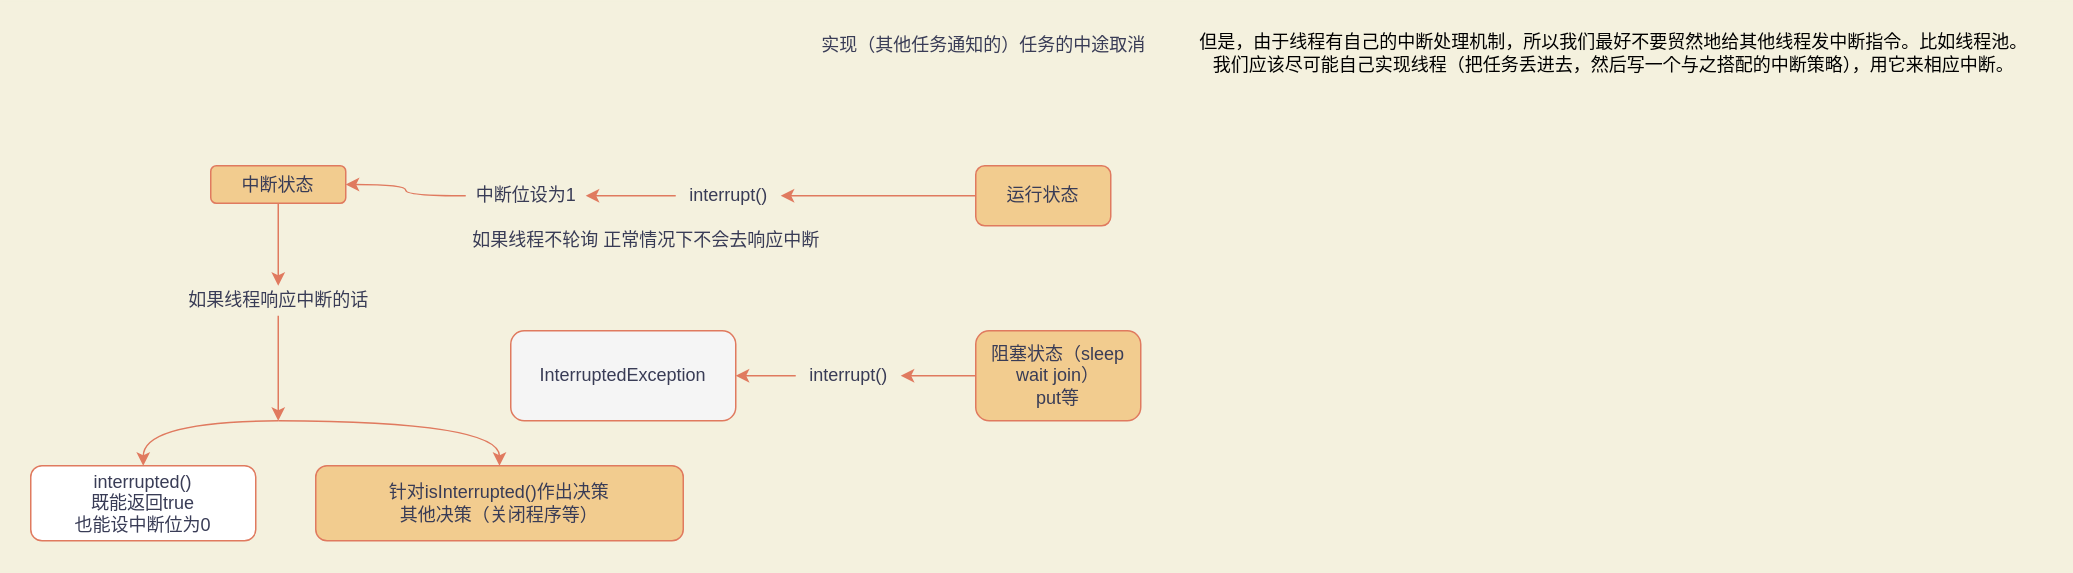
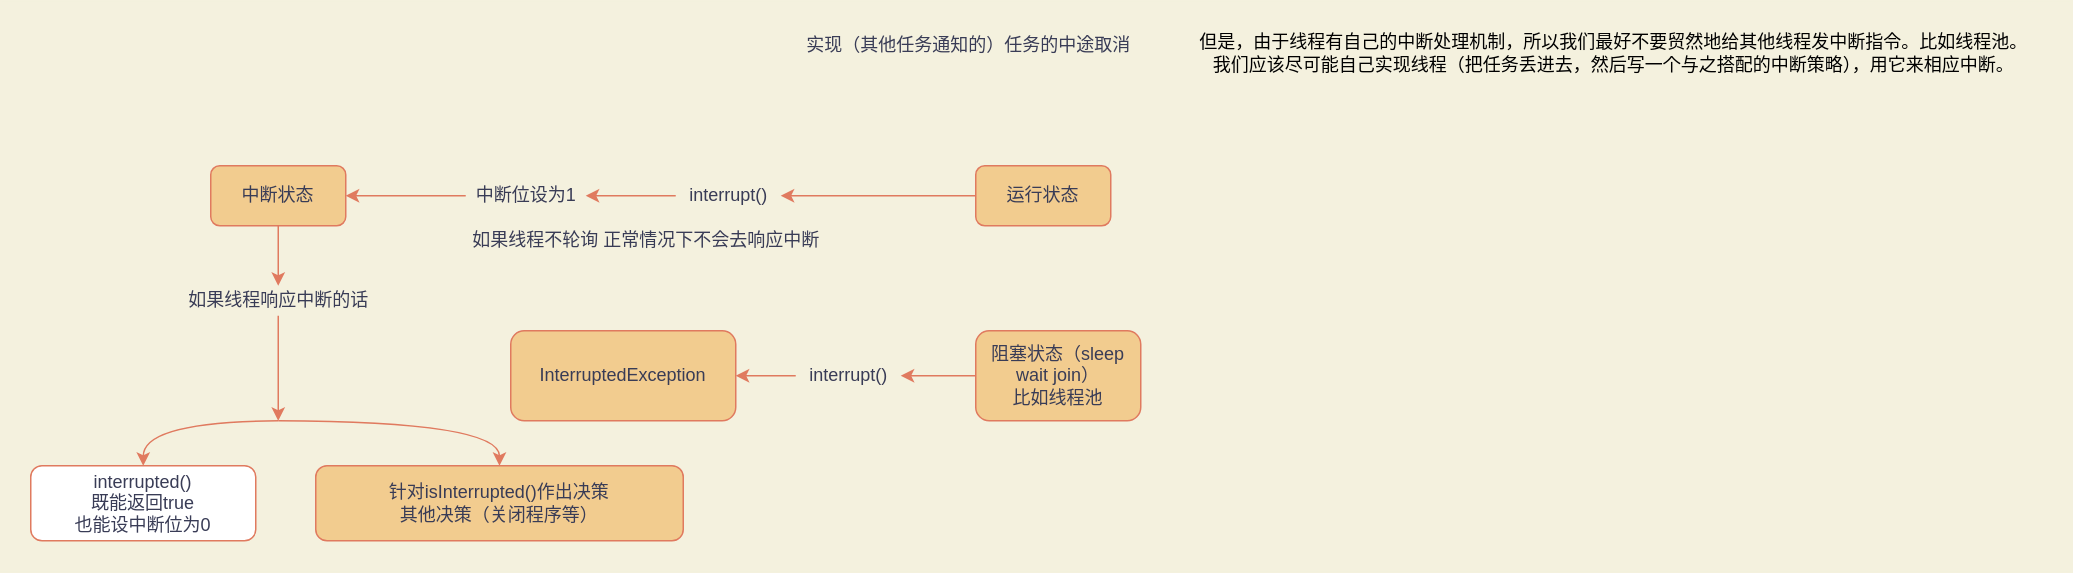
node "实现（其他任务通知的）任务的中途取消": moved (983, 46) -> (968, 46)
node "中断状态": size 135x38 -> 135x60
node "InterruptedException": fillcolor #f5f5f5 -> #f2cc8f
node "阻塞状态（sleep wait join） put等": label "阻塞状态（sleep wait join） put等" -> "阻塞状态（sleep wait join） 比如线程池"
